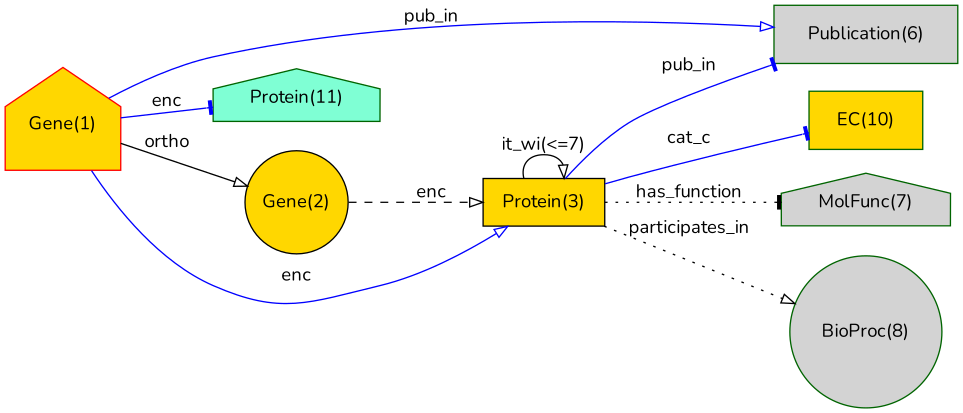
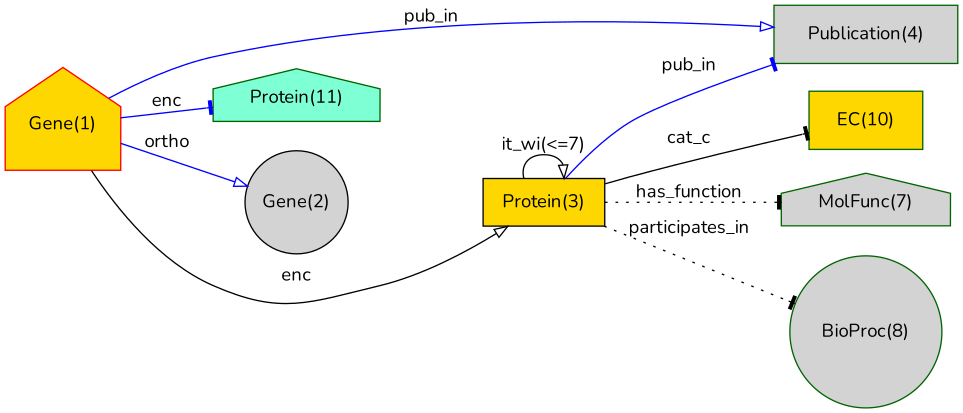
node "Publication(6)": label "Publication(6)" -> "Publication(4)"
edge "Protein(3)" -> "EC(10)": color blue -> black
edge "Gene(1)" -> "Gene(2)": color black -> blue
node "Gene(2)": fillcolor gold -> lightgrey
edge "Gene(2)" -> "Protein(3)": removed, label "enc"
edge "Protein(3)" -> "BioProc(8)": arrowhead onormal -> tee
edge "Gene(1)" -> "Protein(3)": color blue -> black
